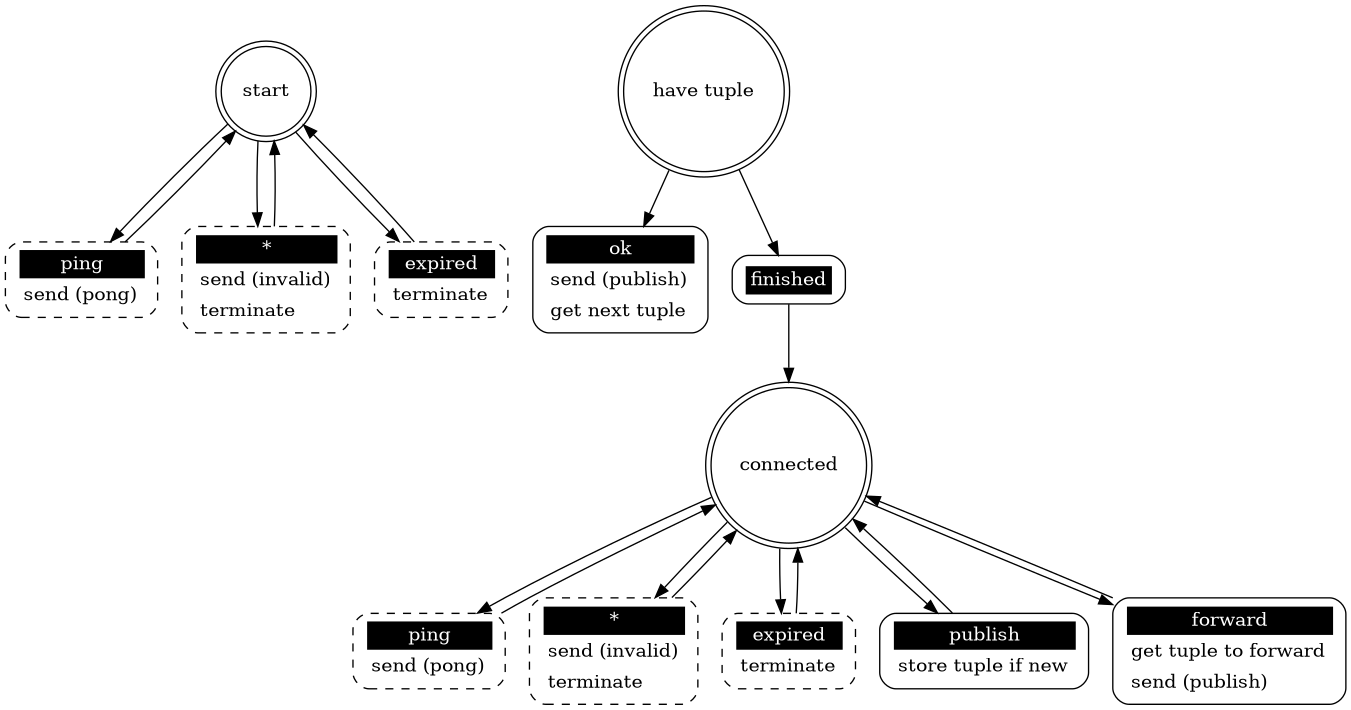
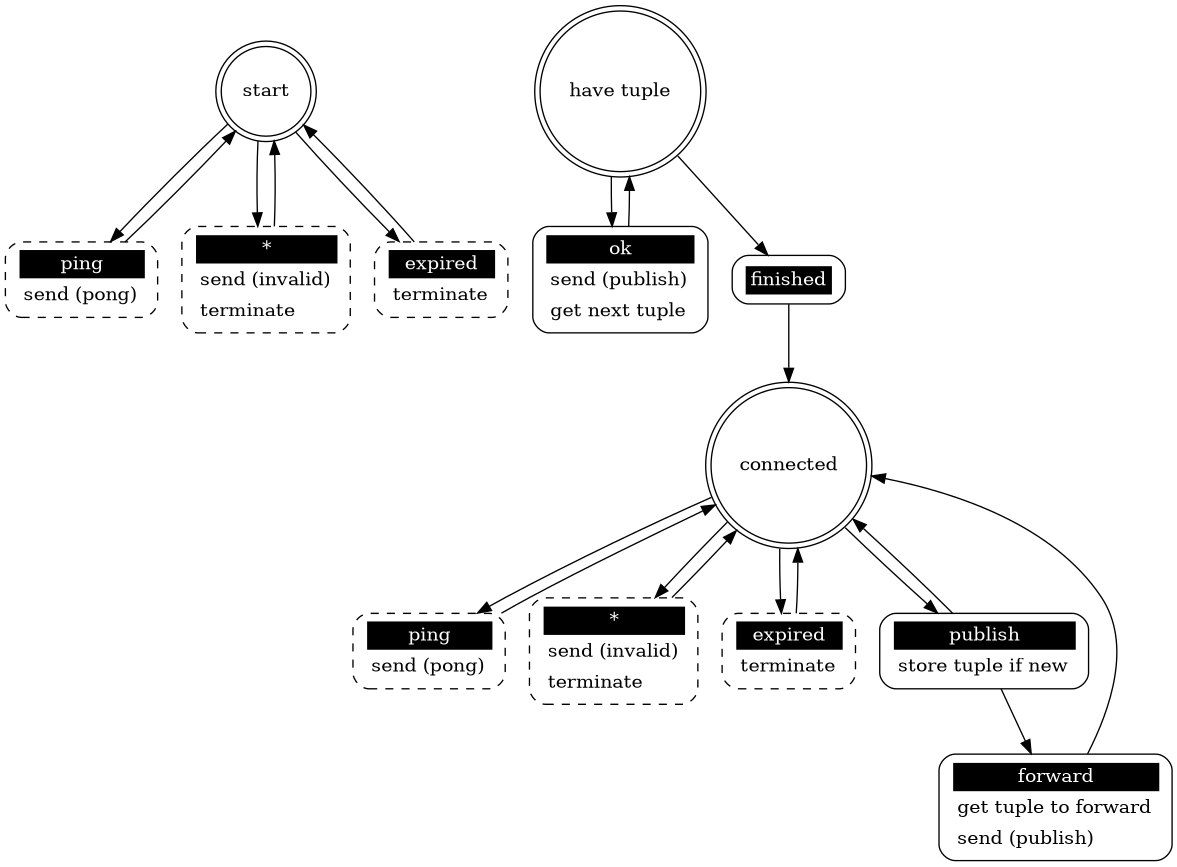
edge "ok" -> "have tuple": added
edge "connected" -> "forward": now "publish" -> "forward"
